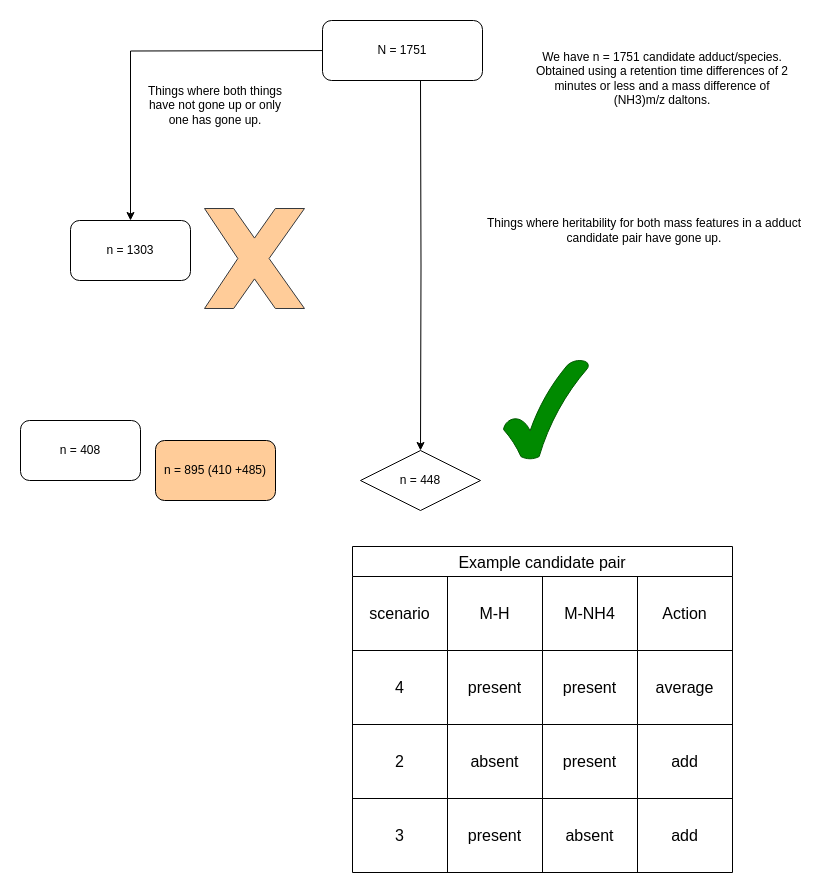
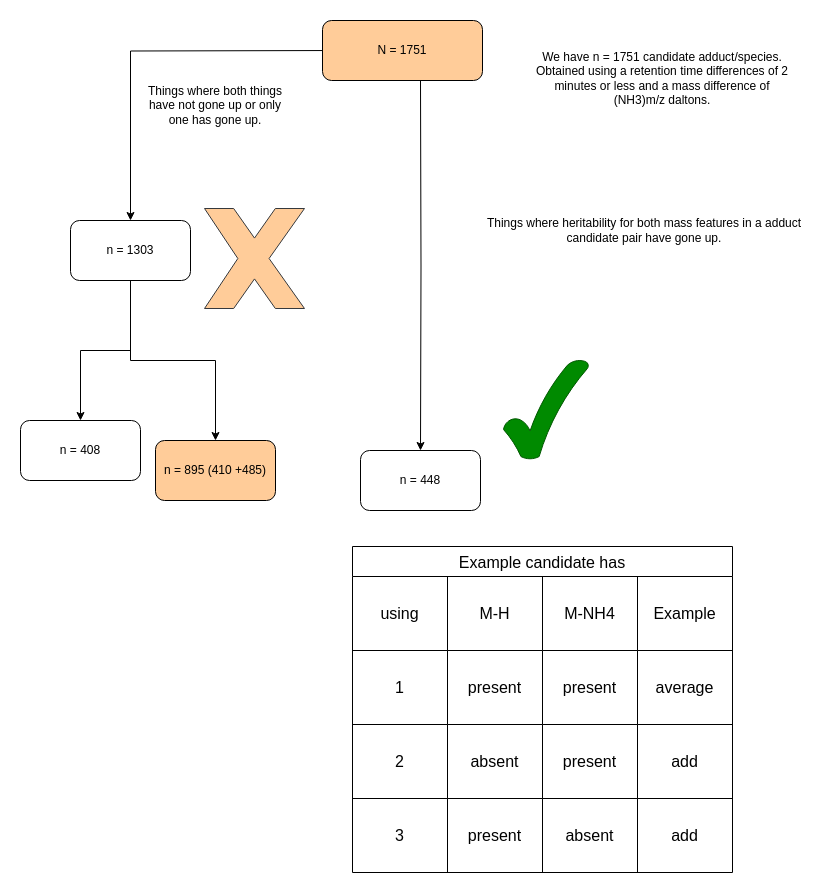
node "N = 1751": fillcolor #ffffff -> #ffcc99
edge "n = 1303" -> "n = 408": added
edge "n = 1303" -> "n = 895 (410 +485)": added
node "n = 448": shape diamond -> rounded rectangle
node "Example candidate pair": label "Example candidate pair" -> "Example candidate has"
node "scenario": label "scenario" -> "using"
node "Action": label "Action" -> "Example"
node "4": label "4" -> "1"
